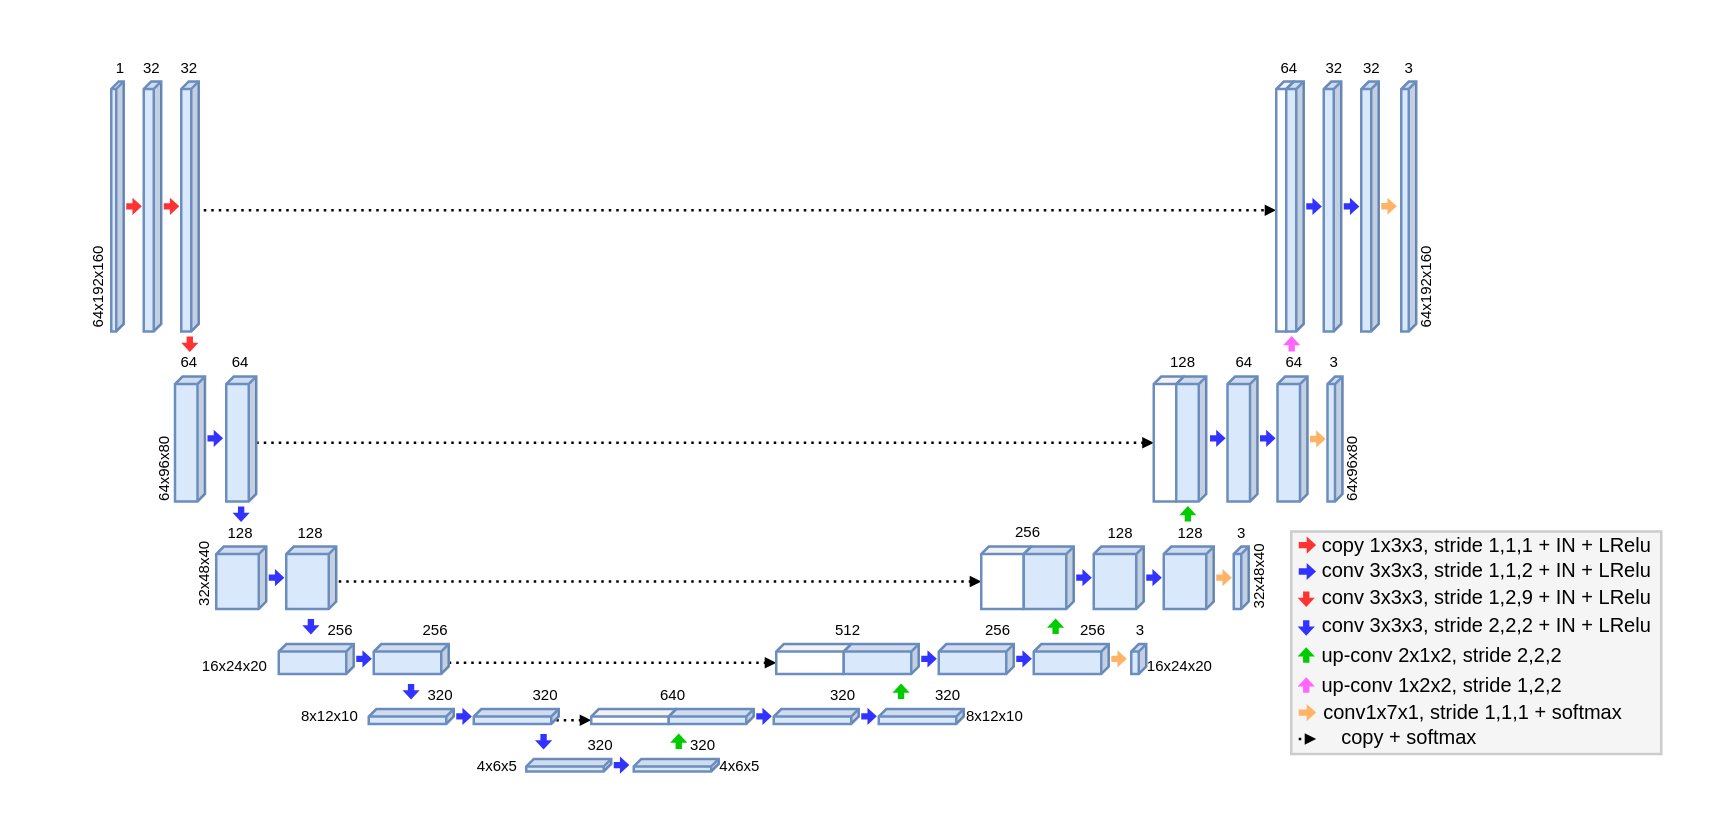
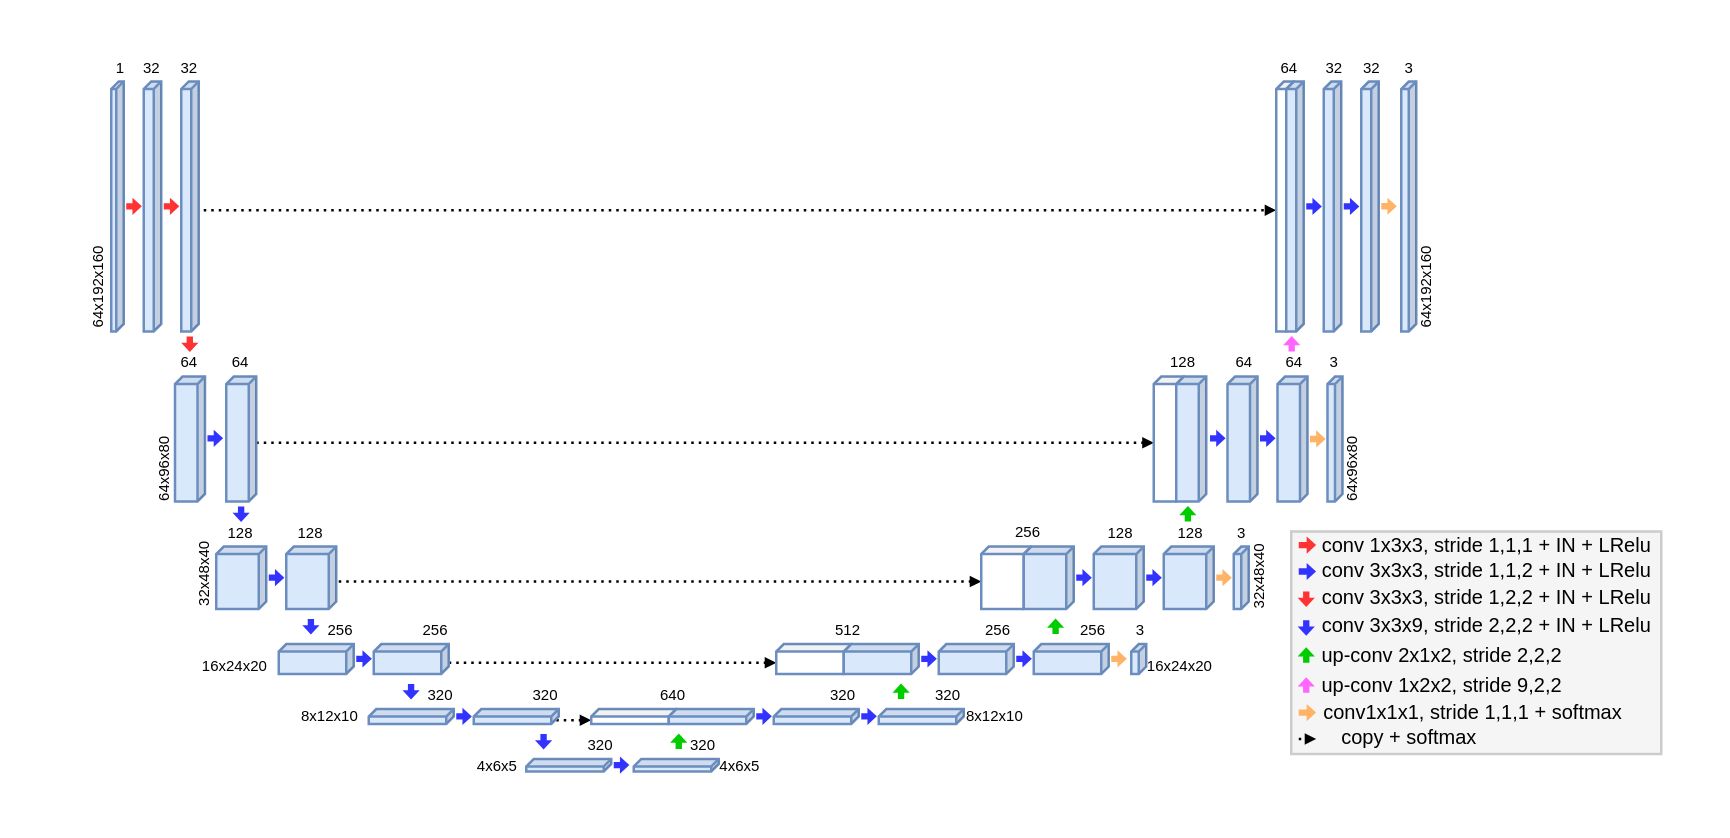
node "copy 1x3x3, stride 1,1,1 + IN + LRelu": label "copy 1x3x3, stride 1,1,1 + IN + LRelu" -> "conv 1x3x3, stride 1,1,1 + IN + LRelu"
node "conv 3x3x3, stride 1,2,9 + IN + LRelu": label "conv 3x3x3, stride 1,2,9 + IN + LRelu" -> "conv 3x3x3, stride 1,2,2 + IN + LRelu"
node "conv 3x3x3, stride 2,2,2 + IN + LRelu": label "conv 3x3x3, stride 2,2,2 + IN + LRelu" -> "conv 3x3x9, stride 2,2,2 + IN + LRelu"
node "up-conv 1x2x2, stride 1,2,2": label "up-conv 1x2x2, stride 1,2,2" -> "up-conv 1x2x2, stride 9,2,2"
node "conv1x7x1, stride 1,1,1 + softmax": label "conv1x7x1, stride 1,1,1 + softmax" -> "conv1x1x1, stride 1,1,1 + softmax"
